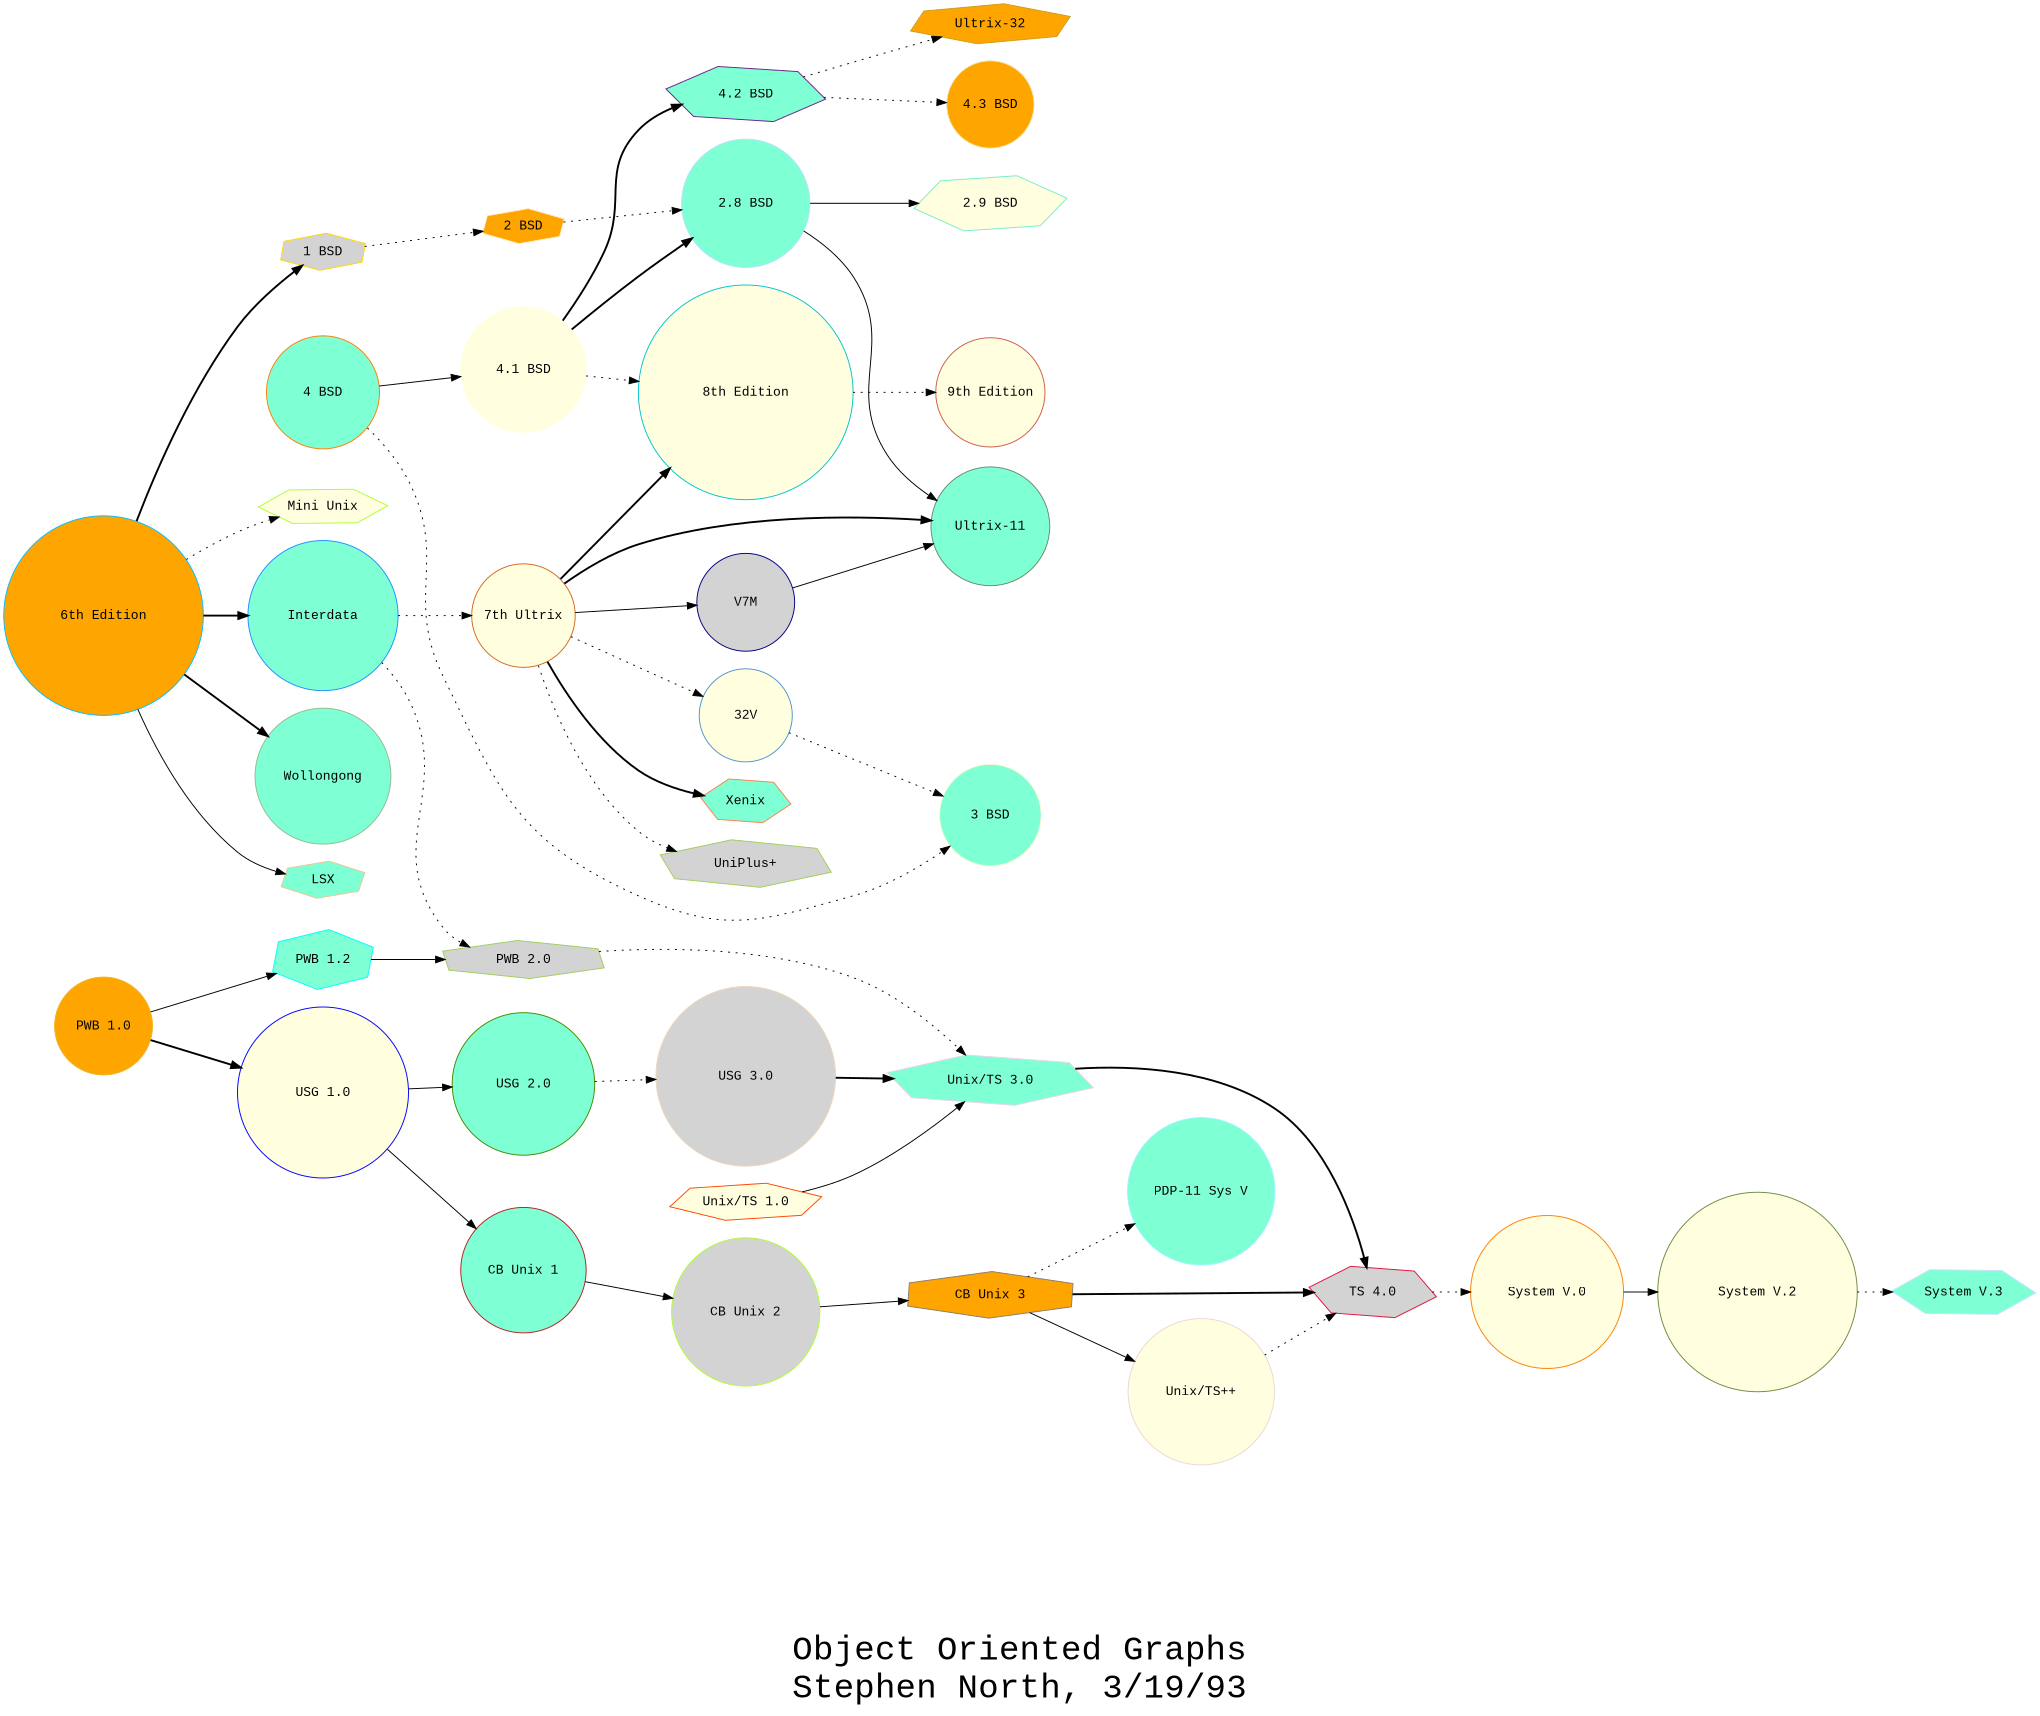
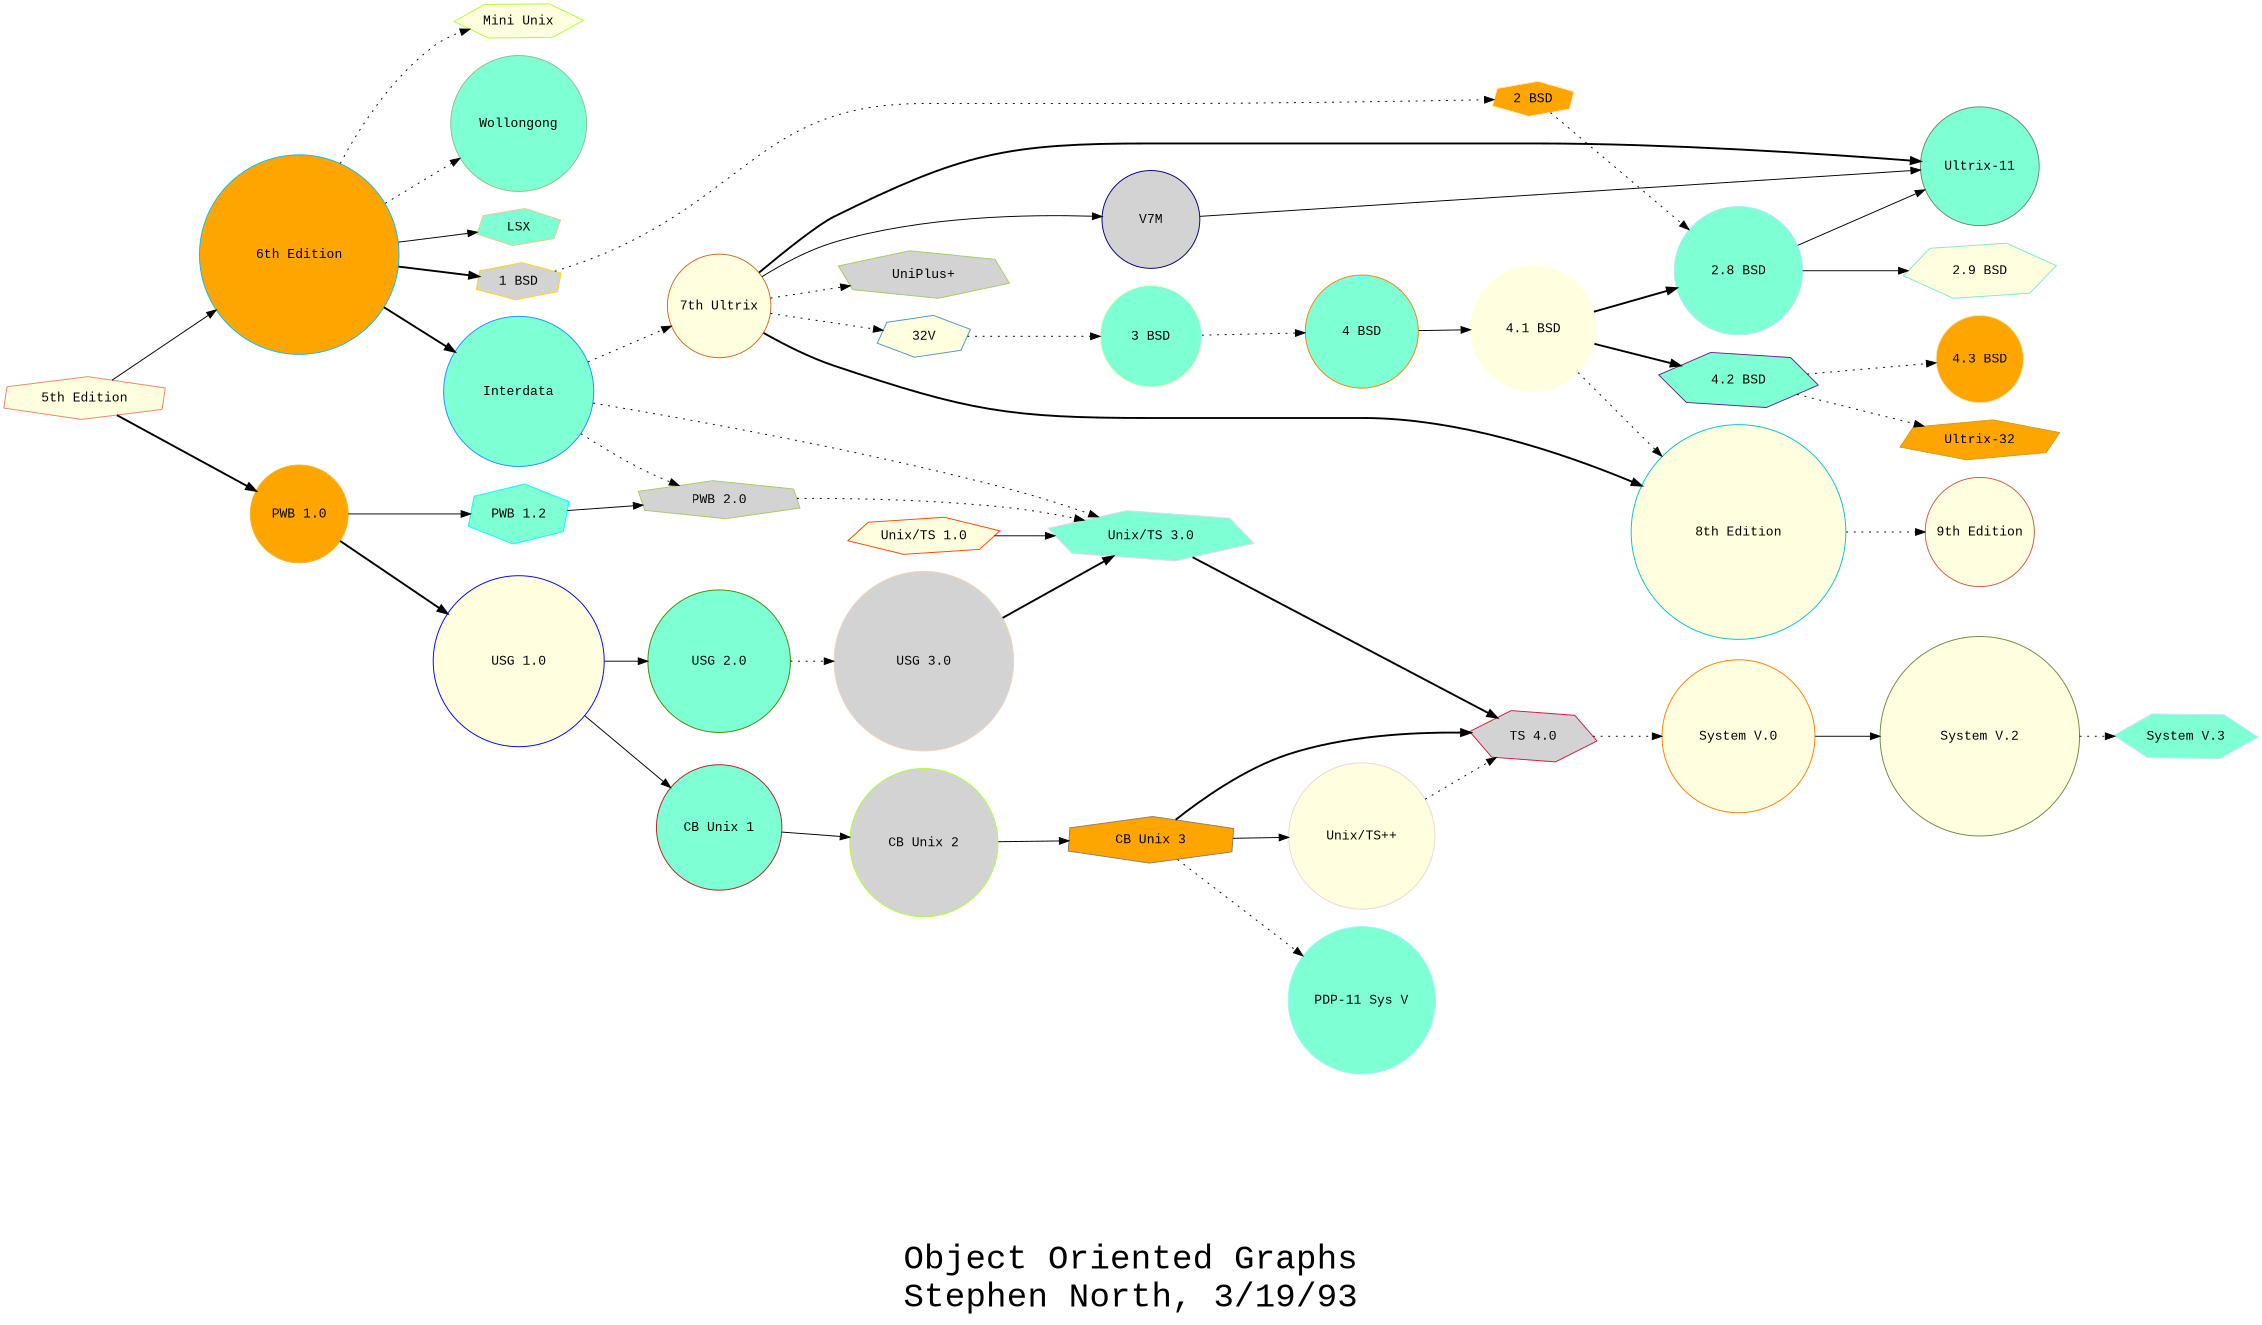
node "5th Edition": added
edge "Interdata" -> "Unix/TS 3.0": added
edge "6th Edition" -> "Wollongong": style bold -> dotted
node "32V": shape circle -> hexagon
node "Xenix": removed
edge "4 BSD" -> "3 BSD": reversed
